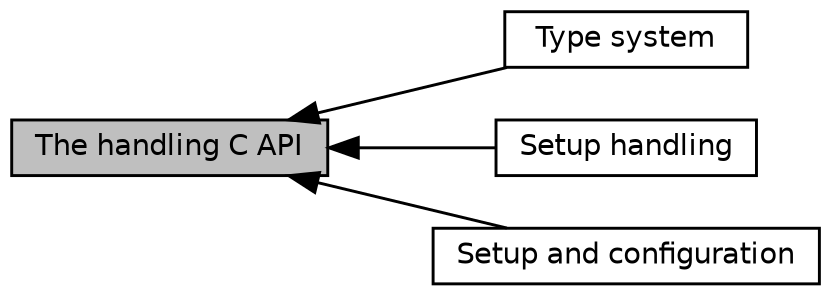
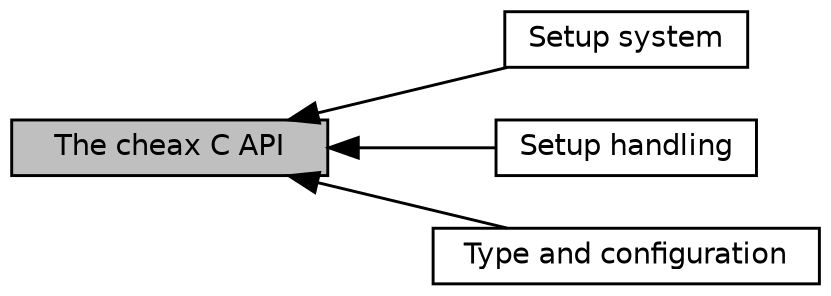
node "Type system": label "Type system" -> "Setup system"
node "The handling C API": label "The handling C API" -> "The cheax C API"
node "Setup and configuration": label "Setup and configuration" -> "Type and configuration"
